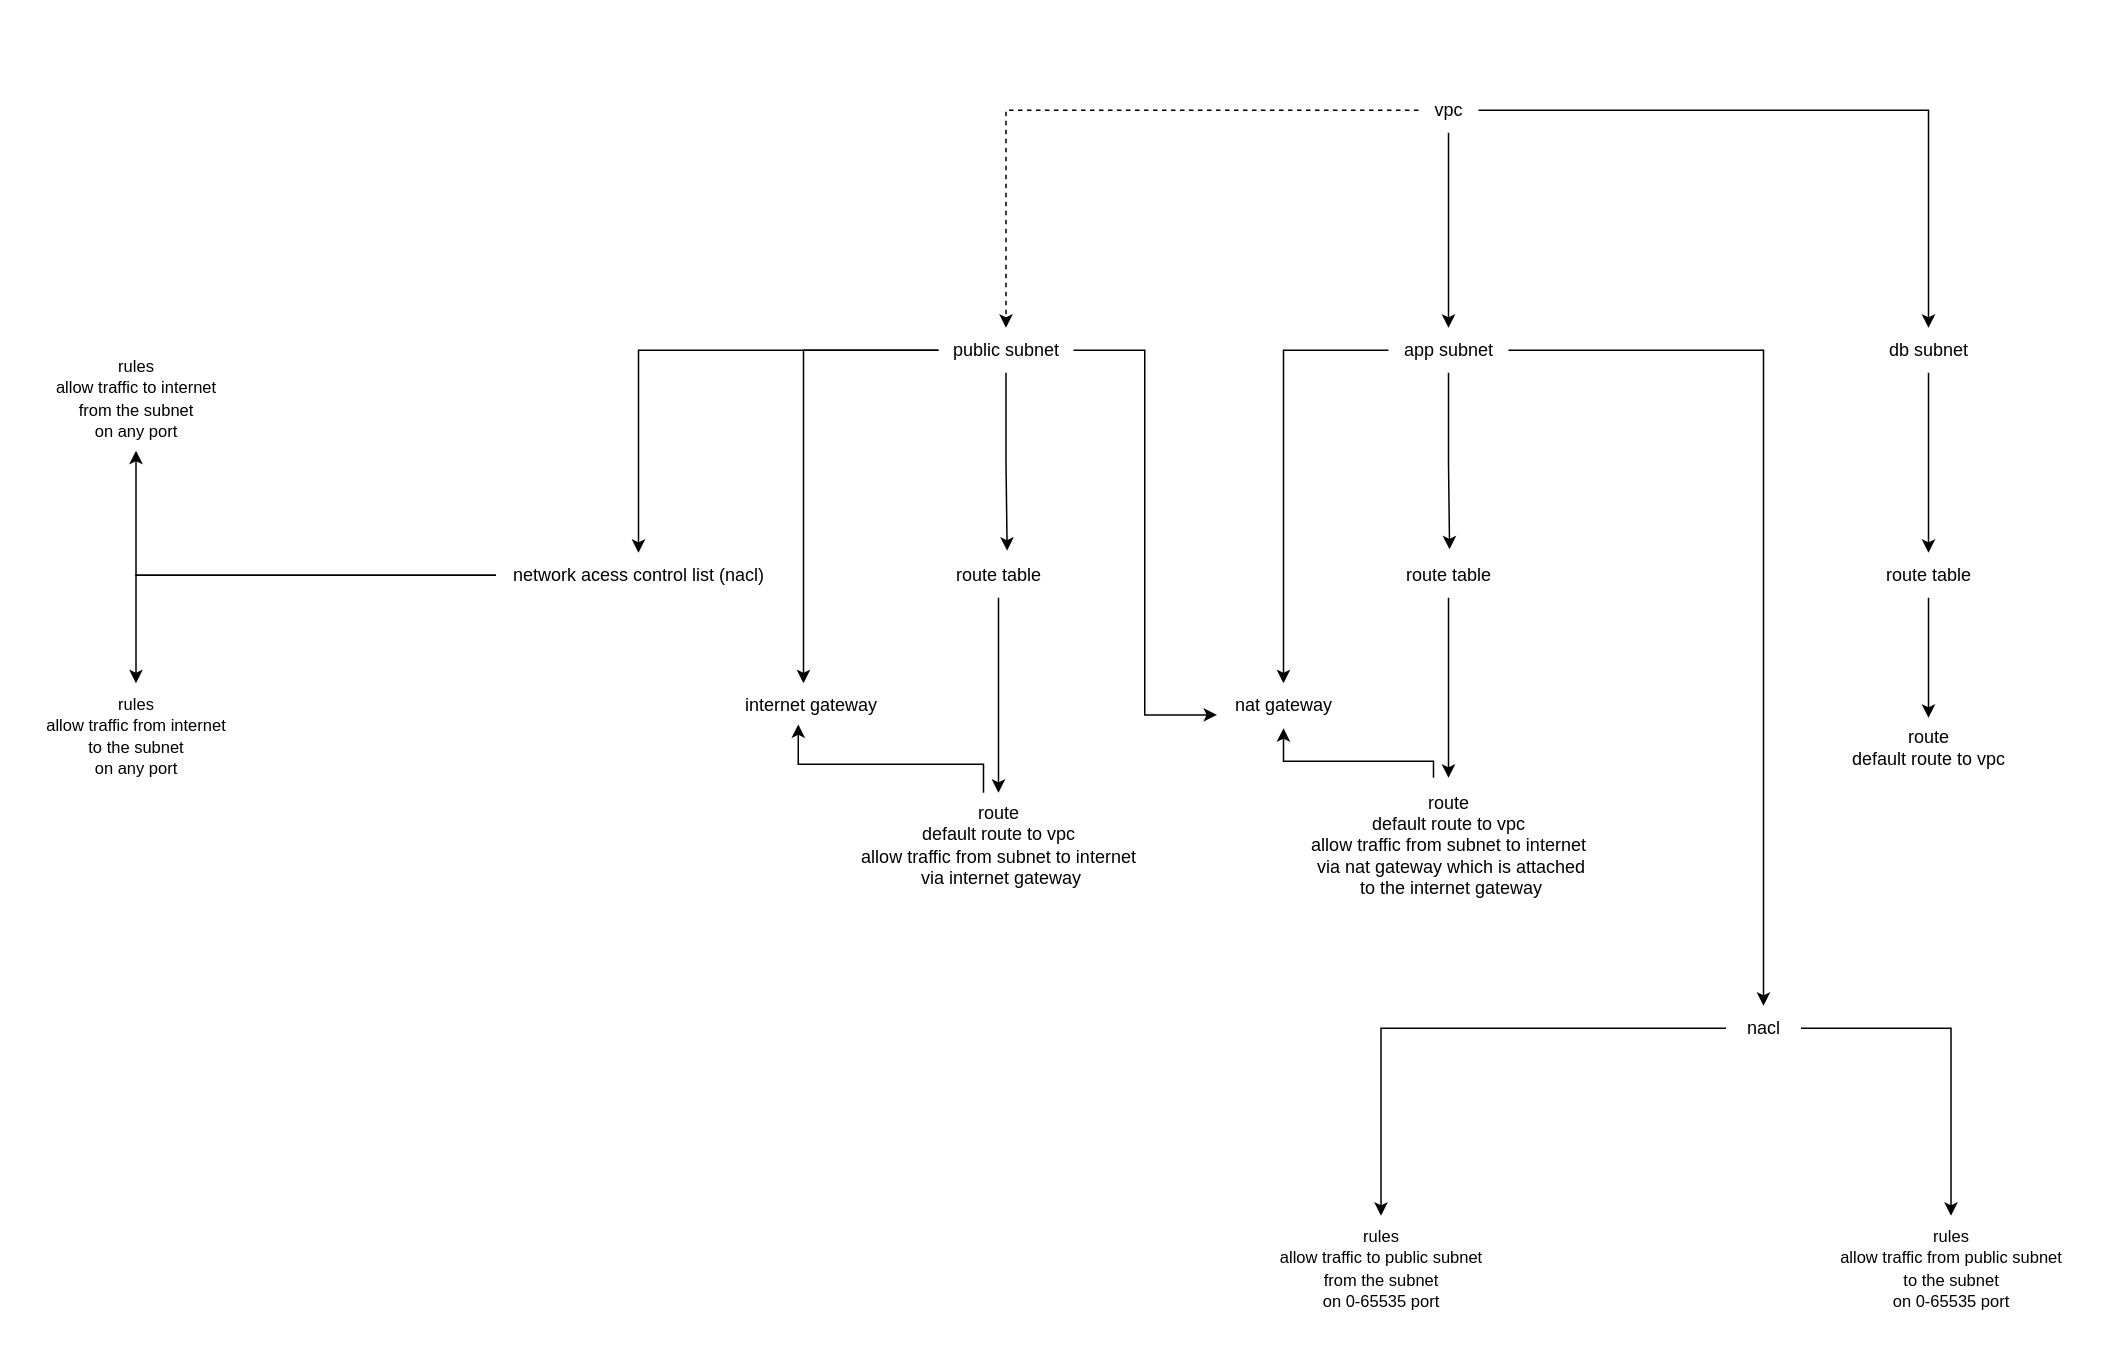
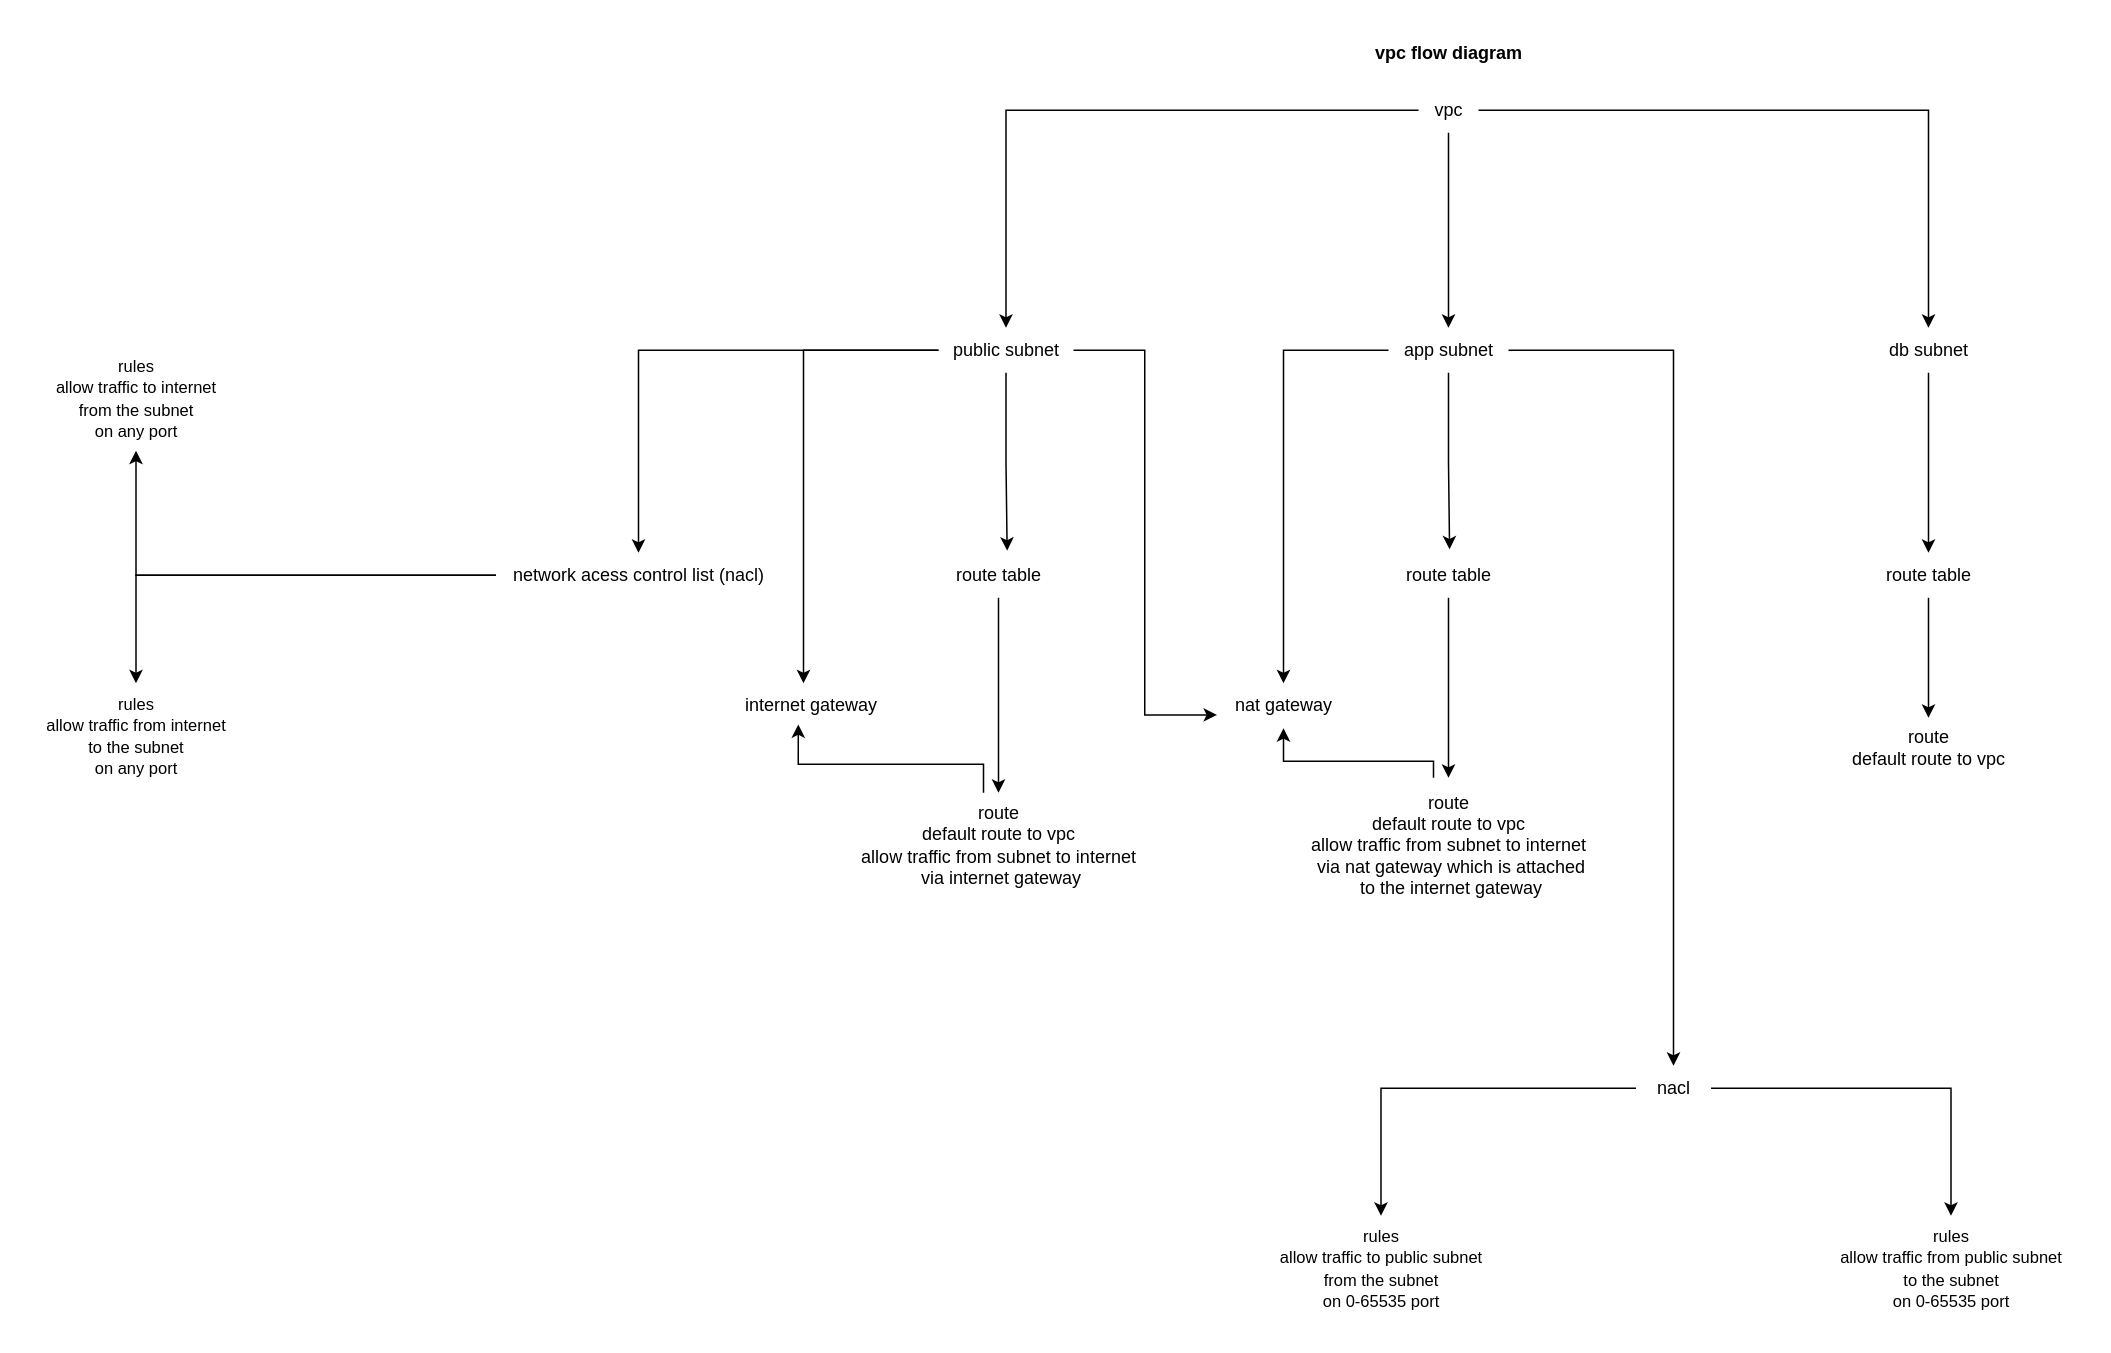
node "vpc flow diagram": added
edge "vpc" -> "public subnet": style dashed -> solid
node "nacl": moved (1763, 1028) -> (1673, 1088)
